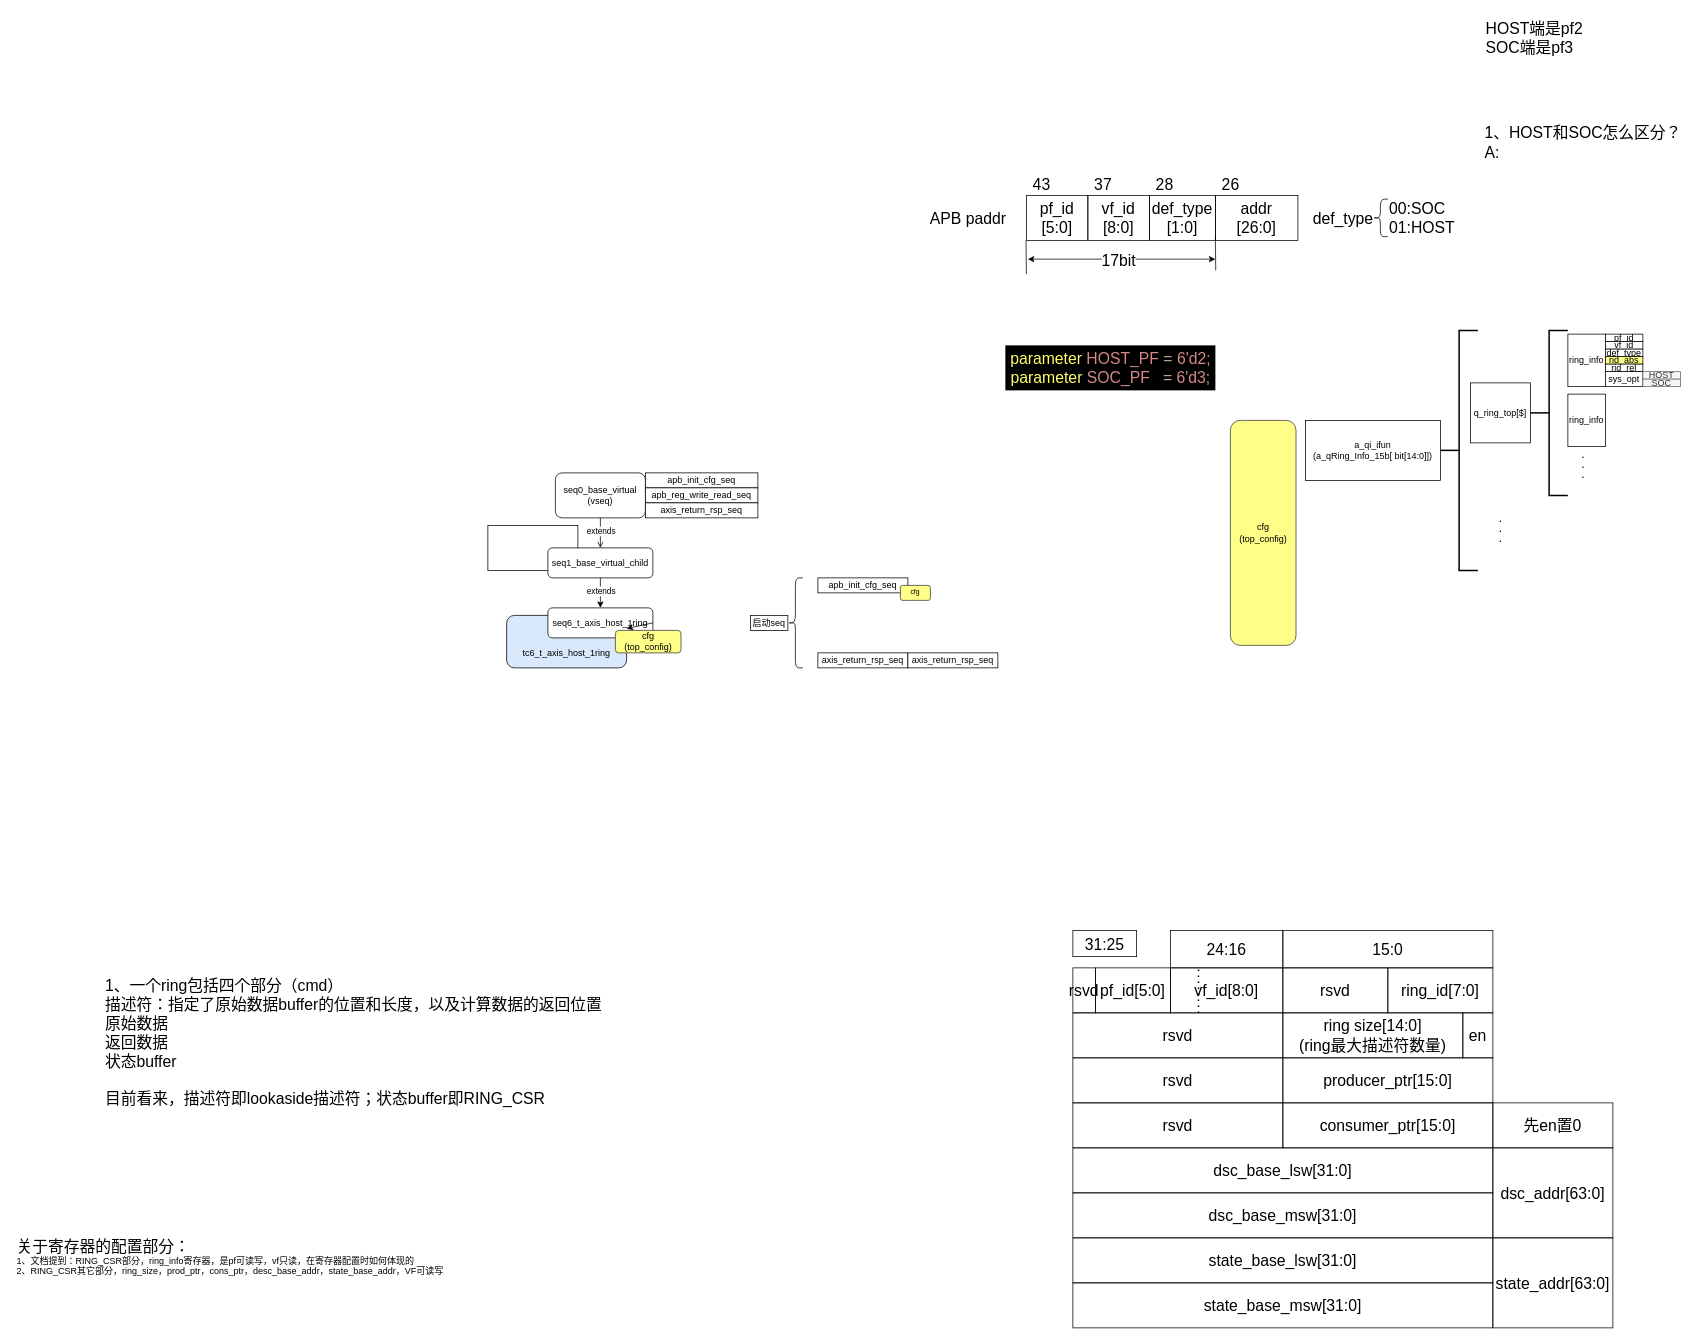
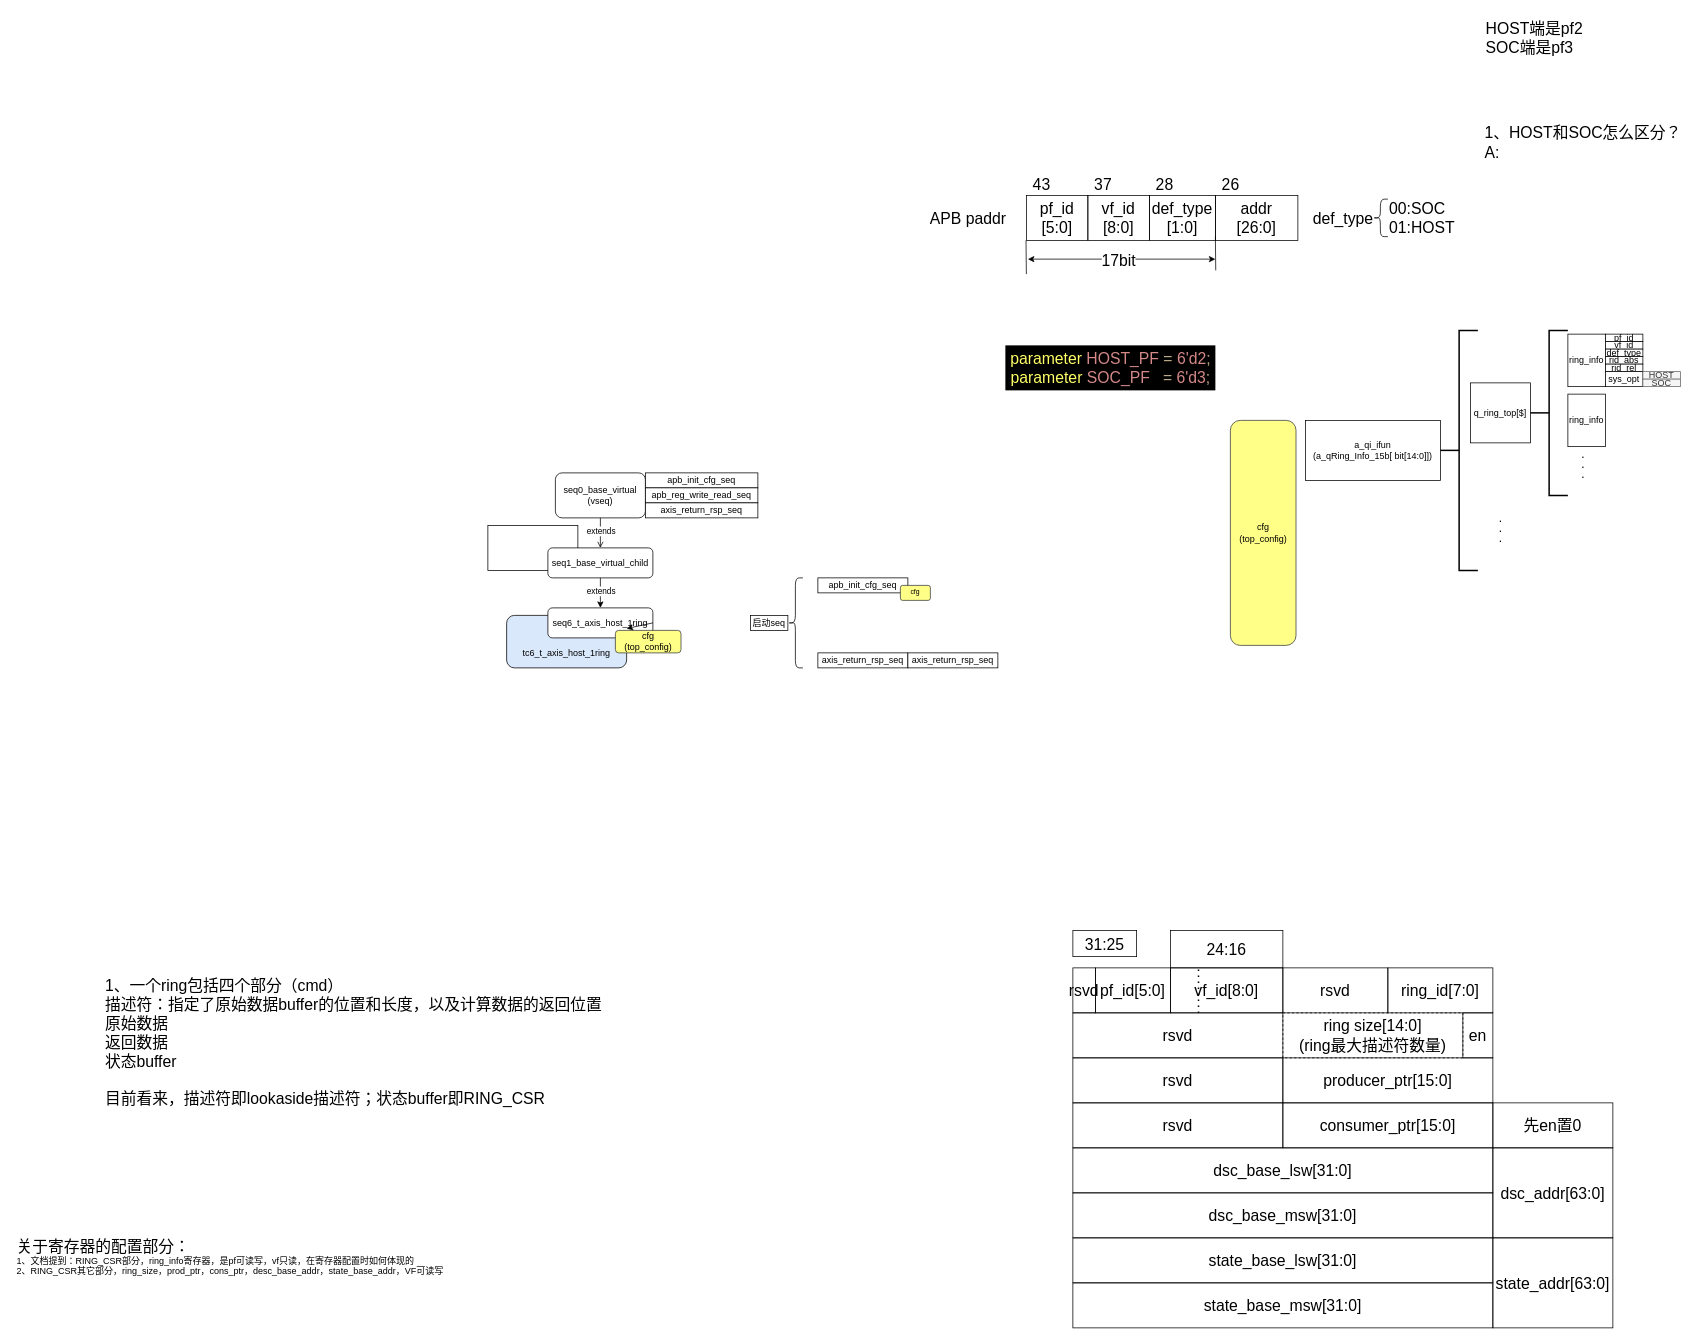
node "rid_abs": fillcolor #ffff88 -> #ffffff
node "15:0": removed
node "ring size[14:0] (ring最大描述符数量)": style solid -> dashed
